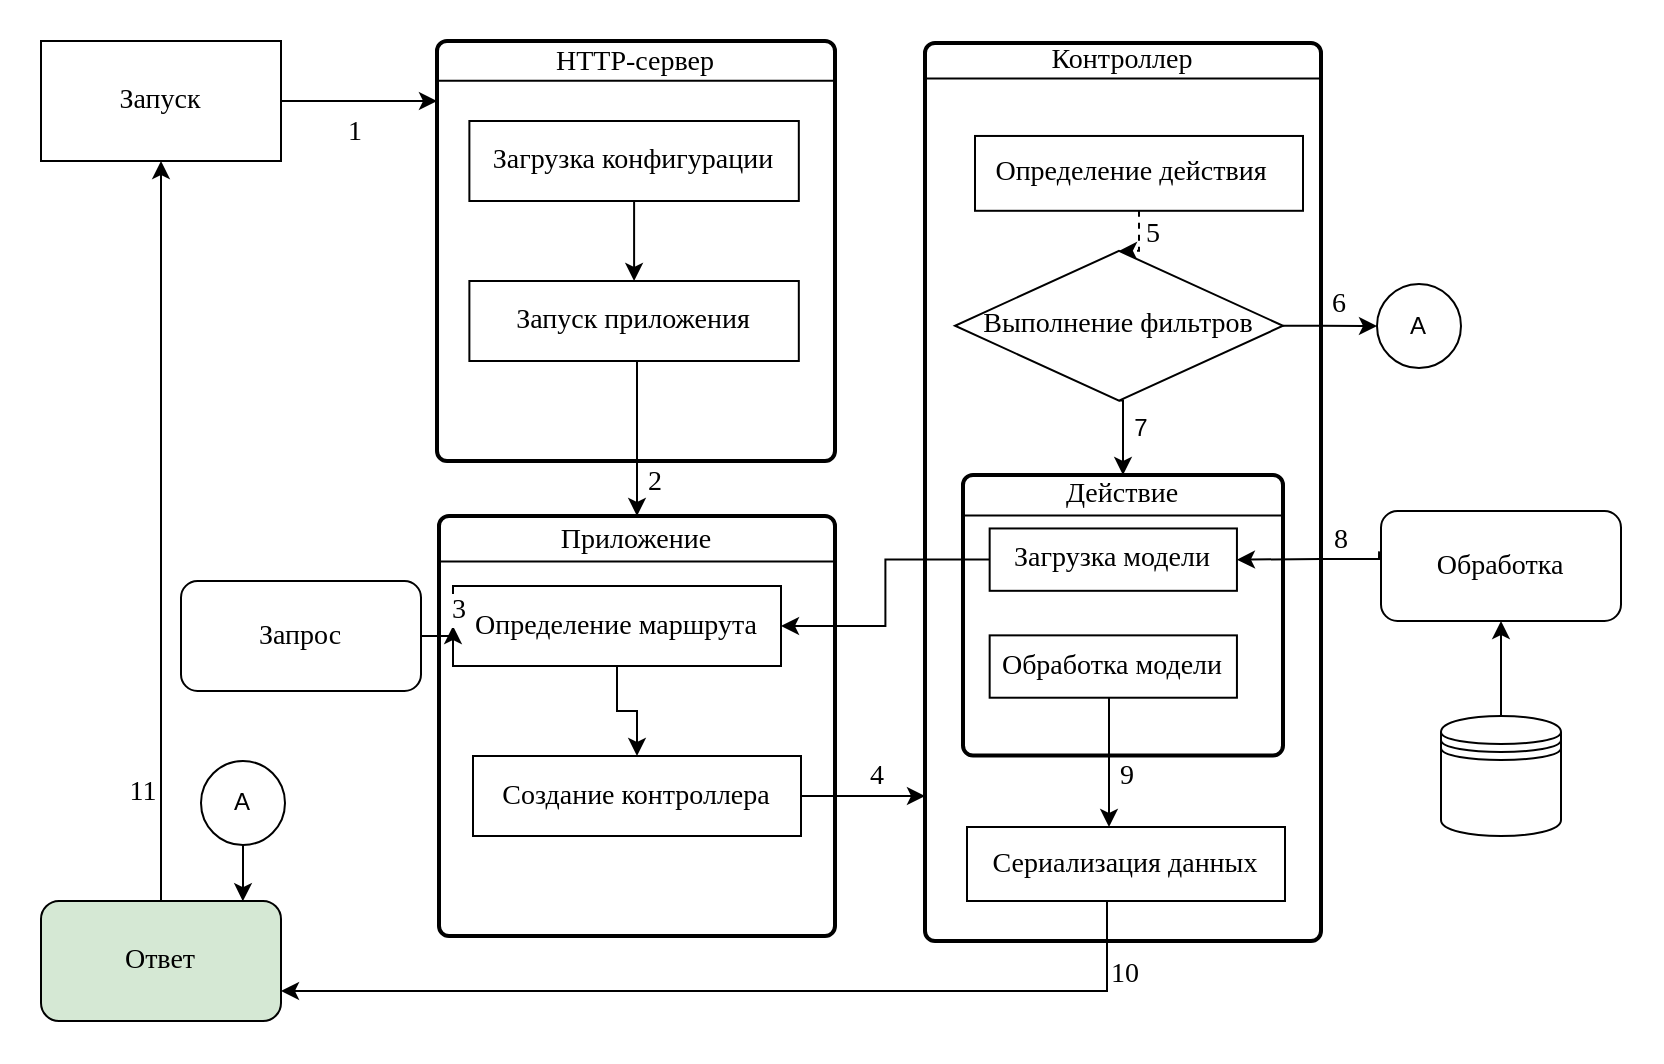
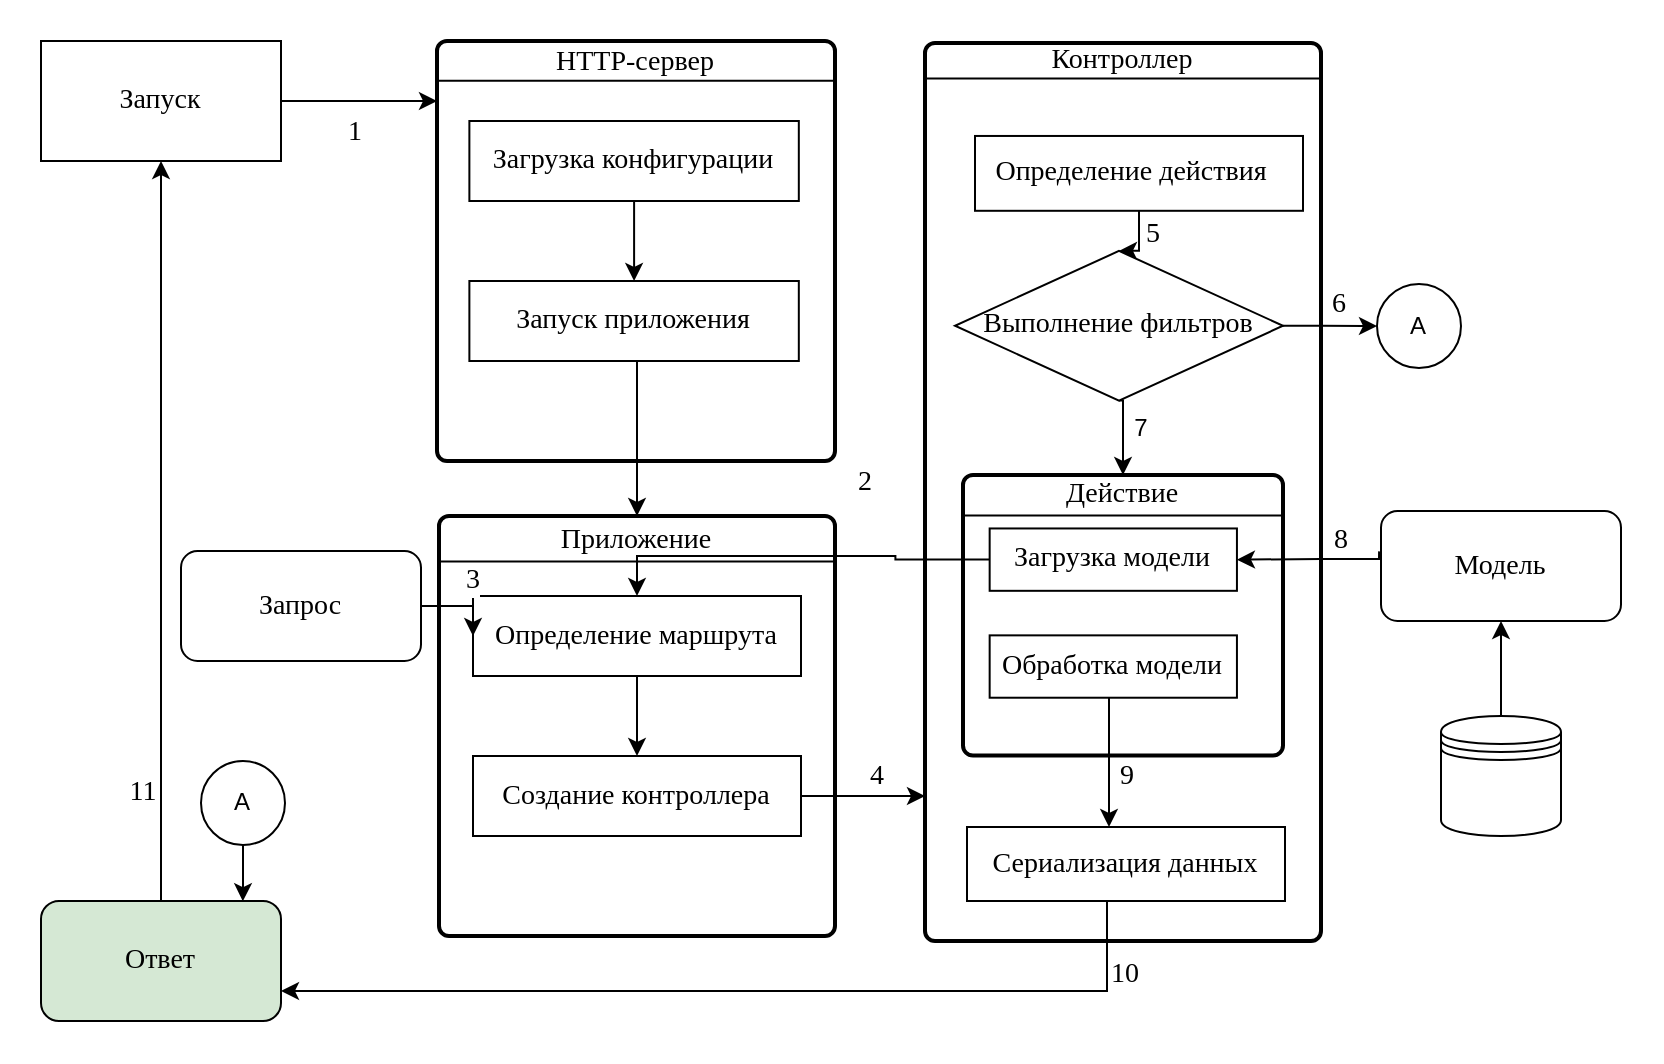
edge "Определение действия" -> "Выполнение фильтров": style dashed -> solid
node "2": moved (664, 481) -> (874, 481)
node "Обработка": label "Обработка" -> "Модель"
node "Определение маршрута": moved (617, 626) -> (637, 636)
node "Запрос": moved (301, 636) -> (301, 606)
